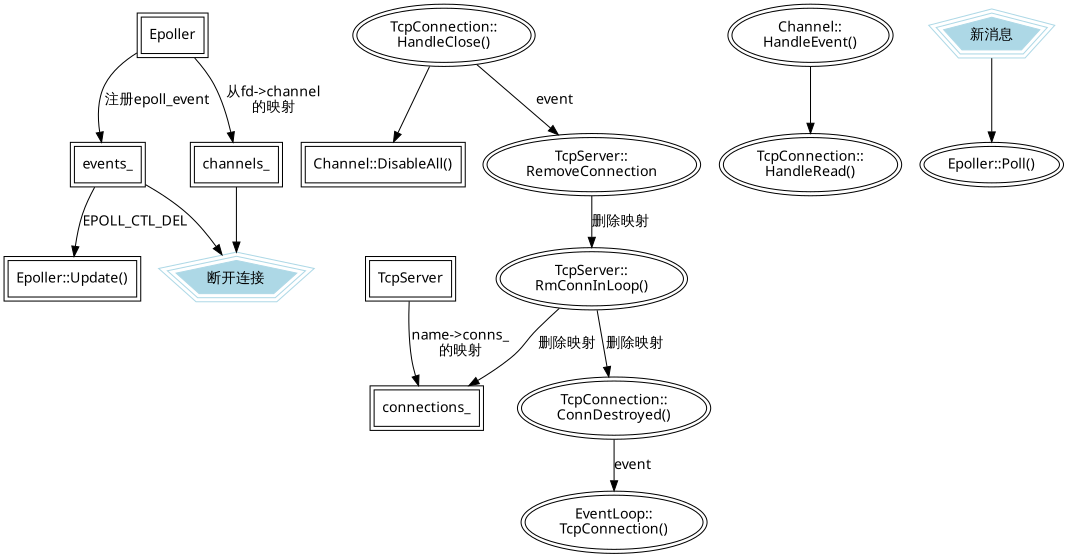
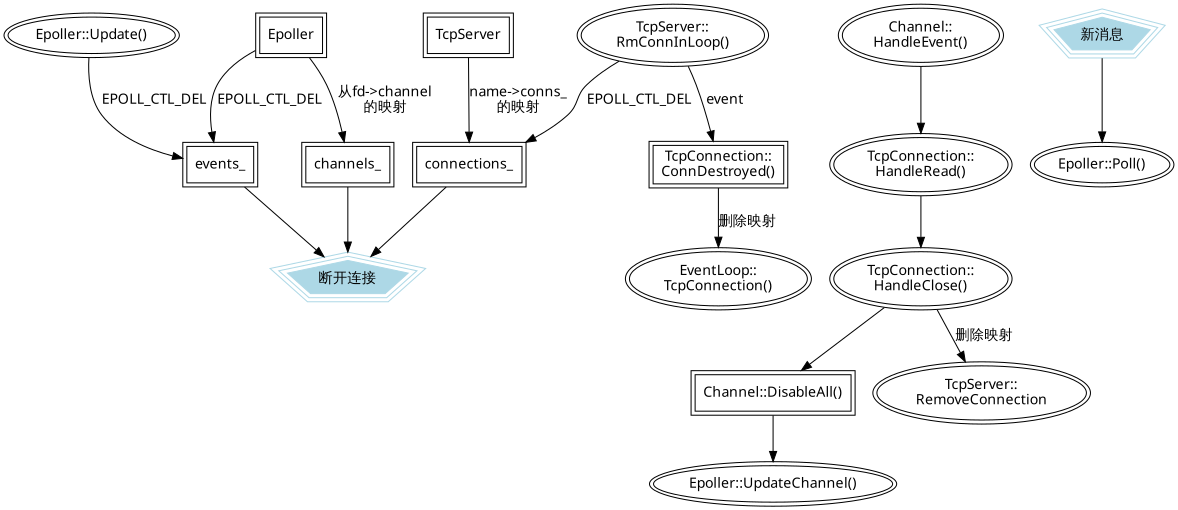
edge "Epoller" -> "events_": label "注册epoll_event" -> "EPOLL_CTL_DEL"
edge "TcpConnection:: HandleClose()" -> "TcpServer:: RemoveConnection": label "event" -> "删除映射"
edge "events_" -> "Epoller::Update()": reversed
edge "TcpServer:: RemoveConnection" -> "TcpServer:: RmConnInLoop()": removed, label "删除映射"
edge "TcpConnection:: HandleRead()" -> "TcpConnection:: HandleClose()": added
edge "connections_" -> "断开连接": added
node "Epoller::Update()": shape box -> ellipse
edge "TcpServer:: RmConnInLoop()" -> "connections_": label "删除映射" -> "EPOLL_CTL_DEL"
edge "TcpServer:: RmConnInLoop()" -> "TcpConnection:: ConnDestroyed()": label "删除映射" -> "event"
node "TcpConnection:: ConnDestroyed()": shape ellipse -> box
edge "TcpConnection:: ConnDestroyed()" -> "EventLoop:: TcpConnection()": label "event" -> "删除映射"
node "Epoller::UpdateChannel()": added
